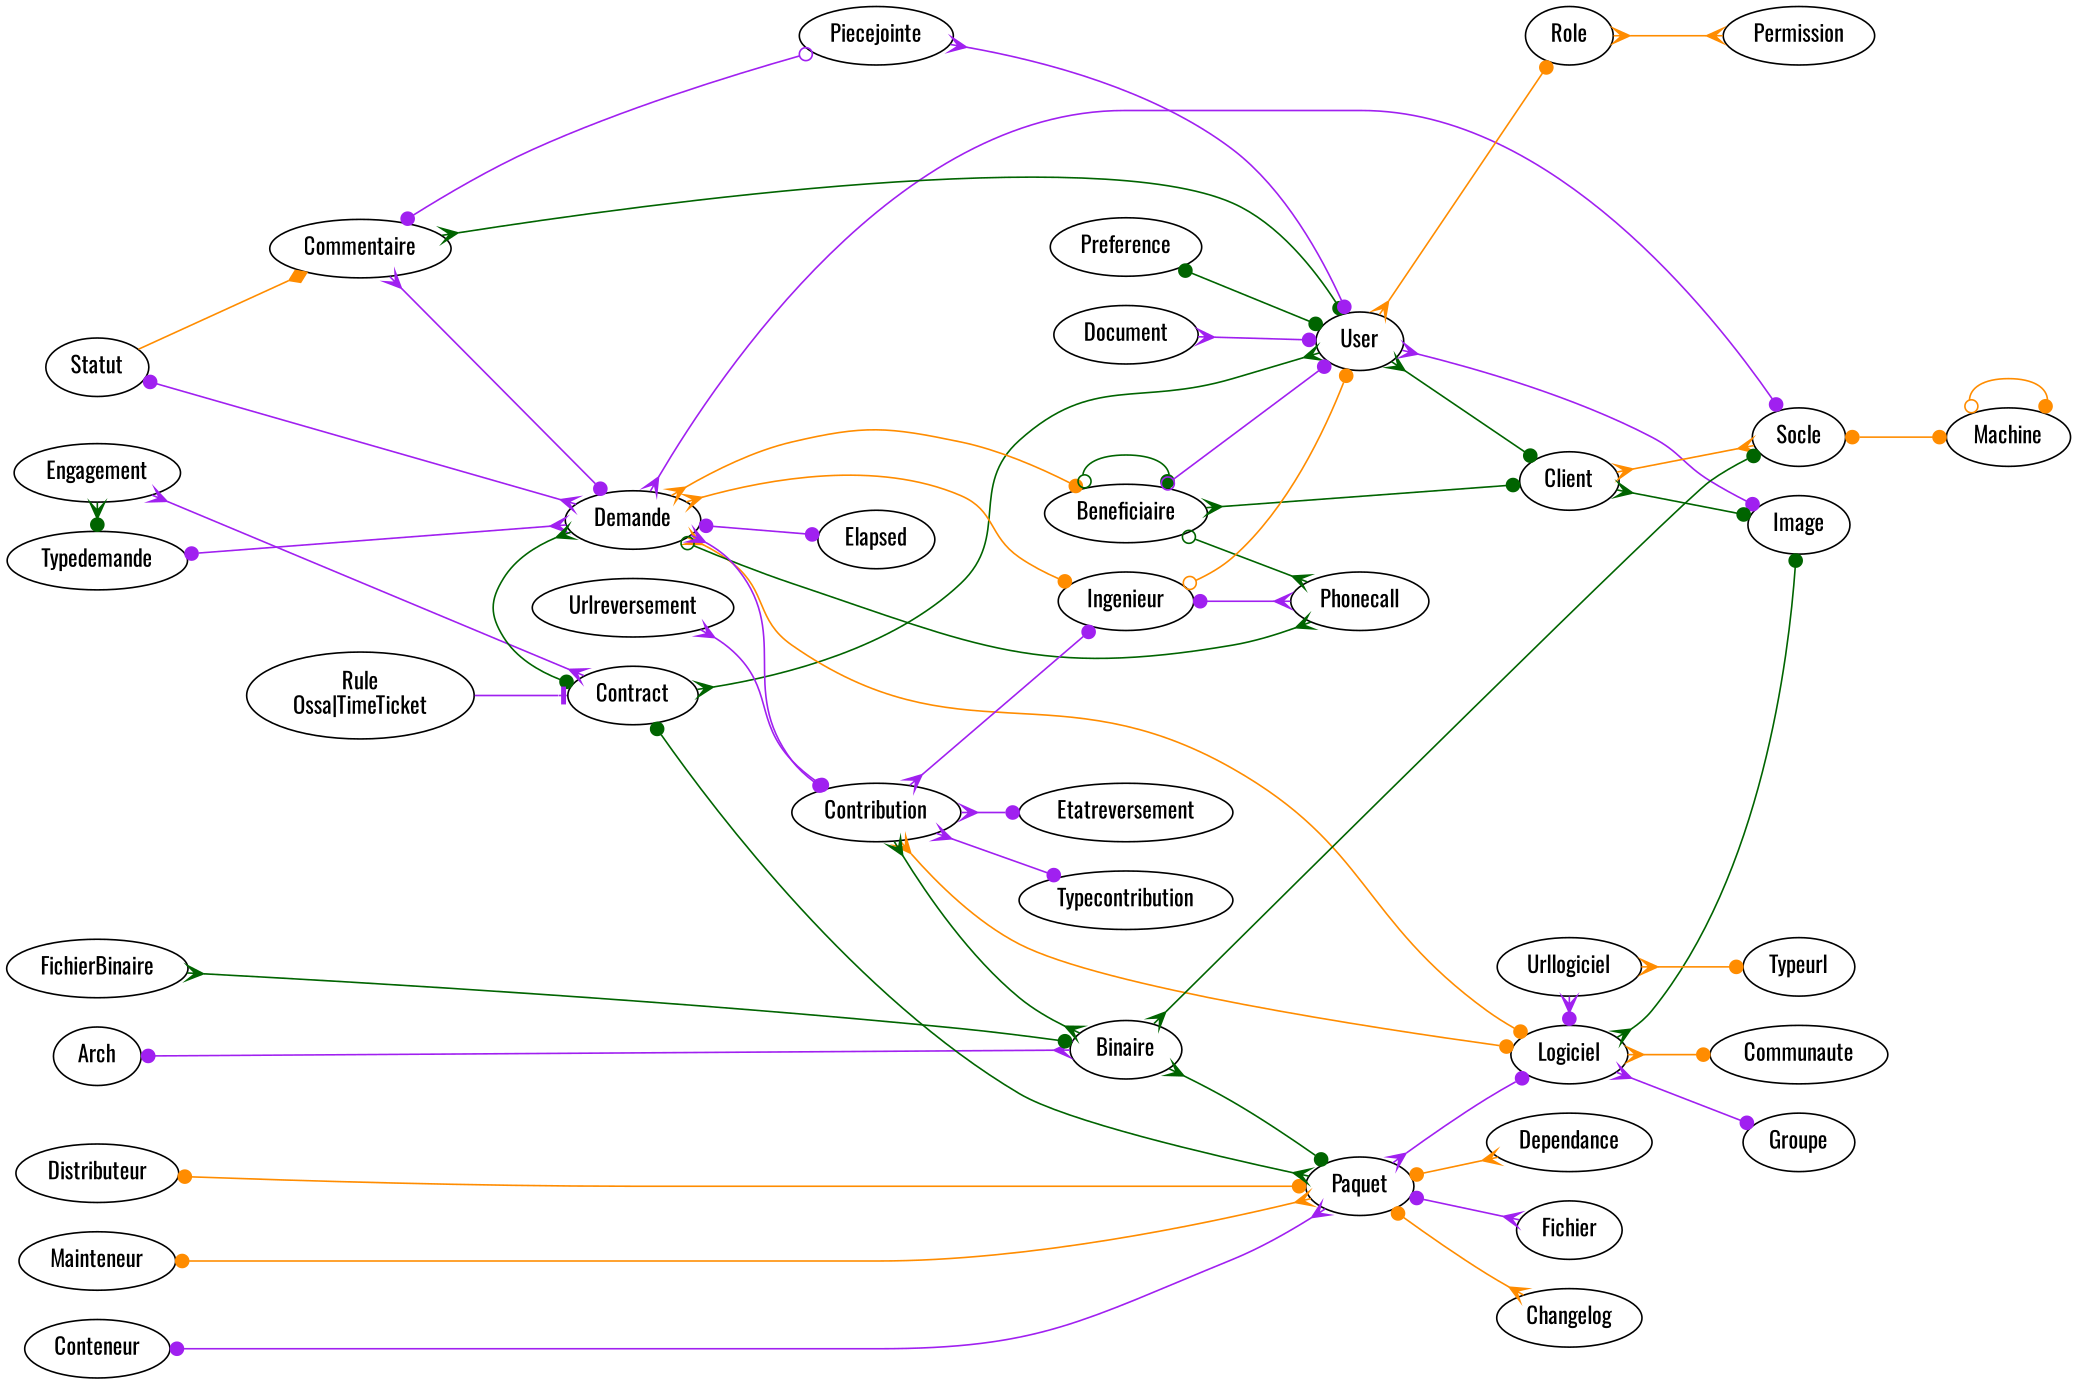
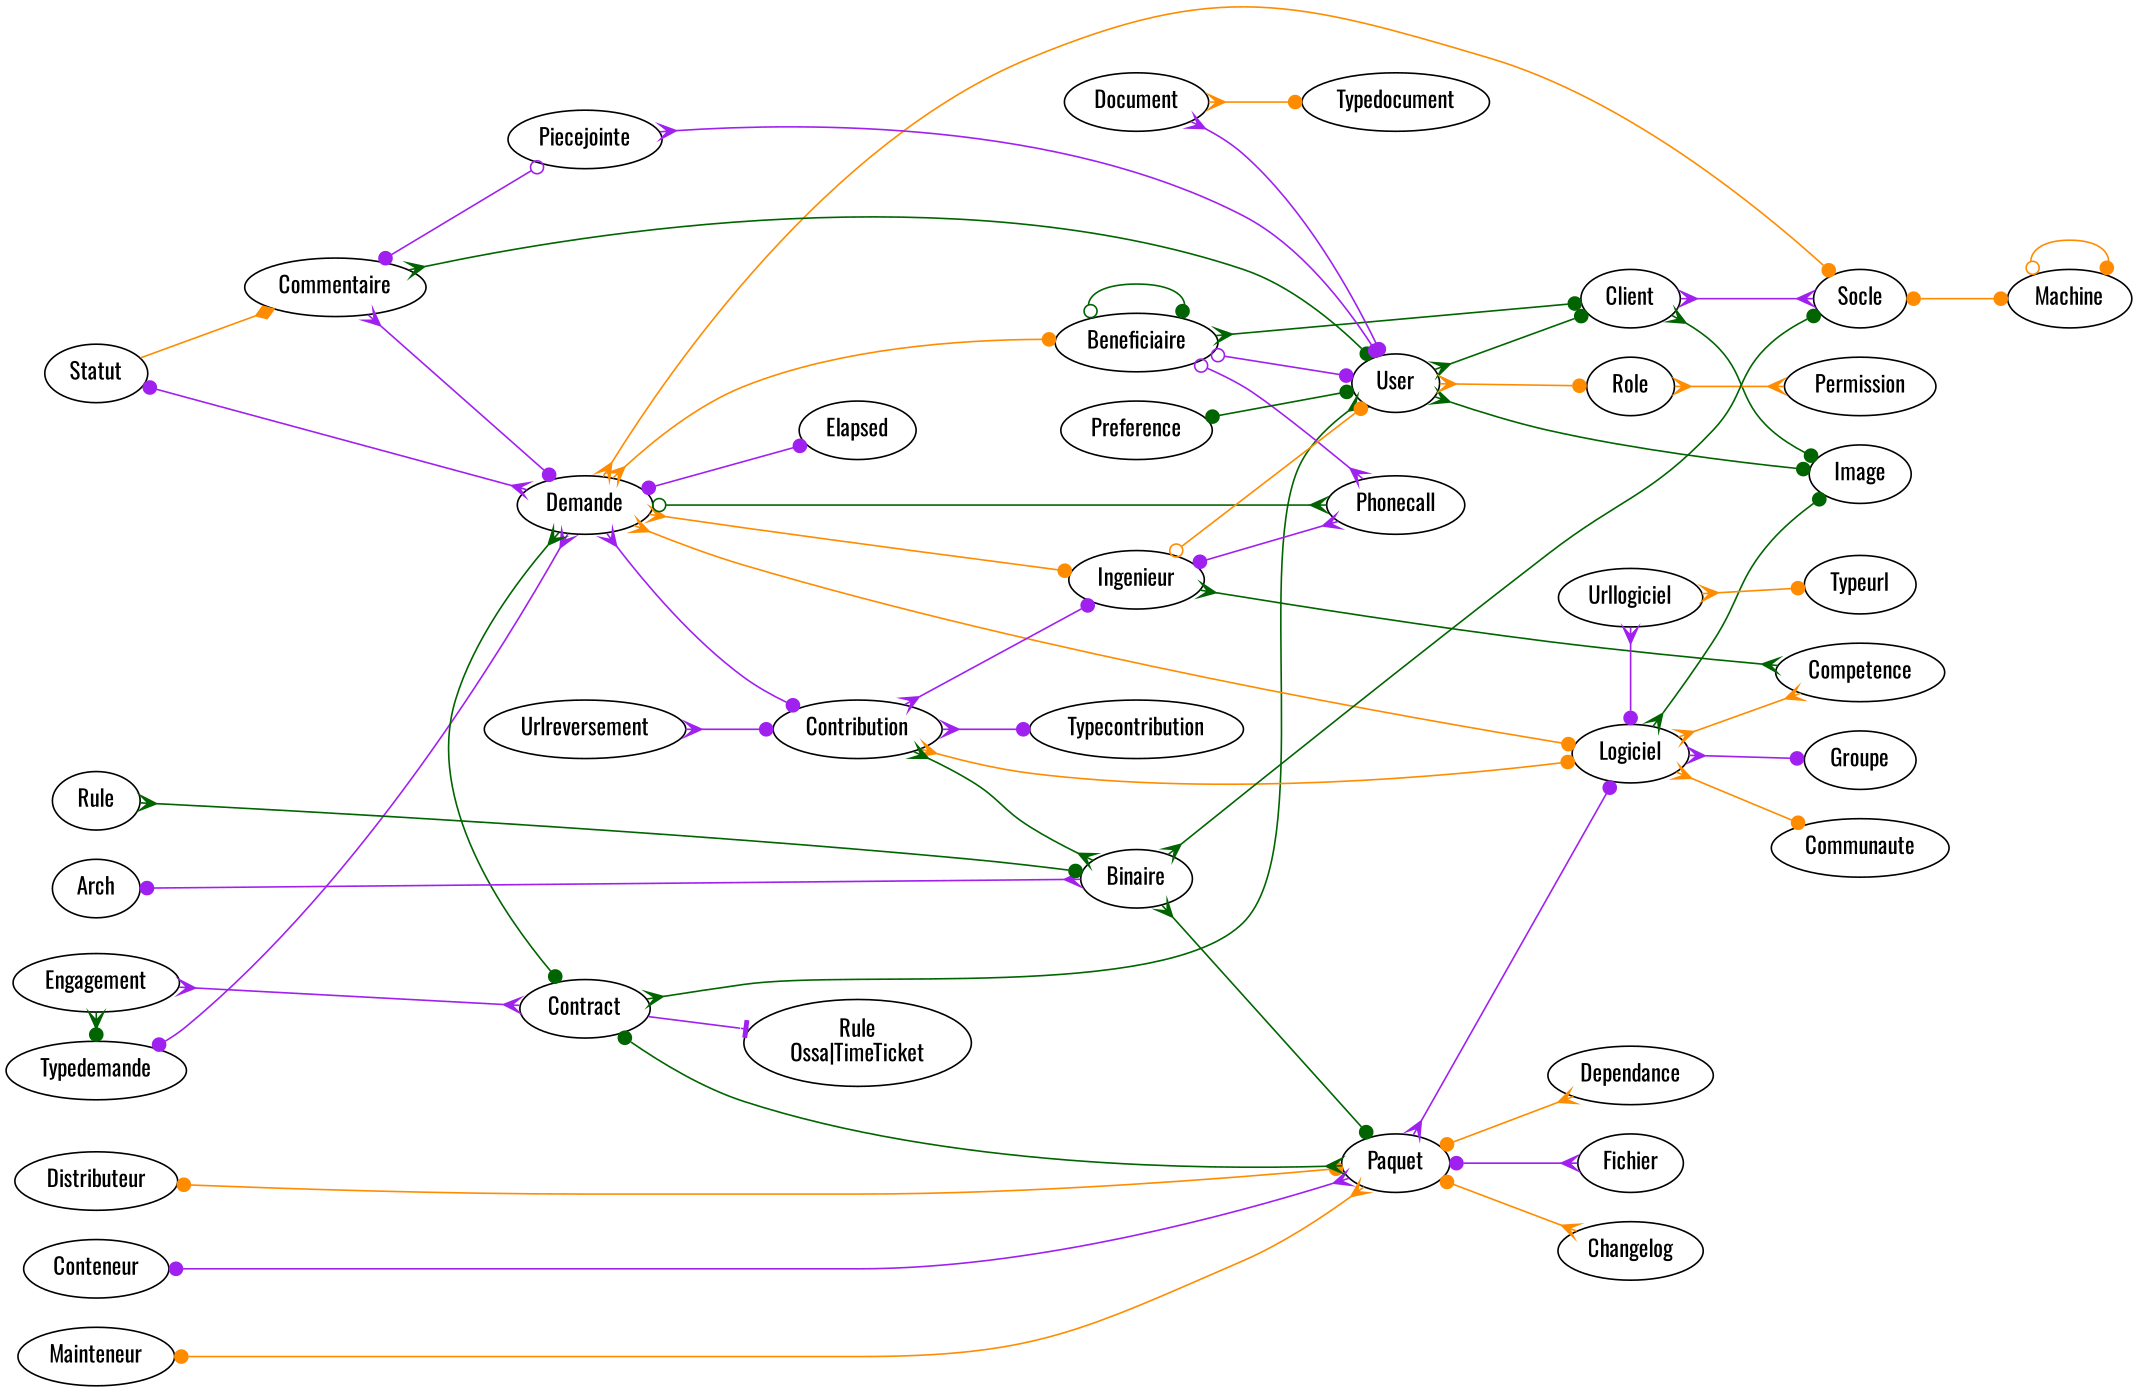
node "Typedocument": added
edge "Socle" -- "Demande": color purple -> darkorange
edge "User" -- "Image": color purple -> darkgreen
edge "Socle" -- "Client": color darkorange -> purple
edge "Beneficiaire" -- "Phonecall": color darkgreen -> purple
node "Competence": added
edge "Rule Ossa|TimeTicket" -> "Contract": reversed
node "Etatreversement": removed
node "FichierBinaire": label "FichierBinaire" -> "Rule"
